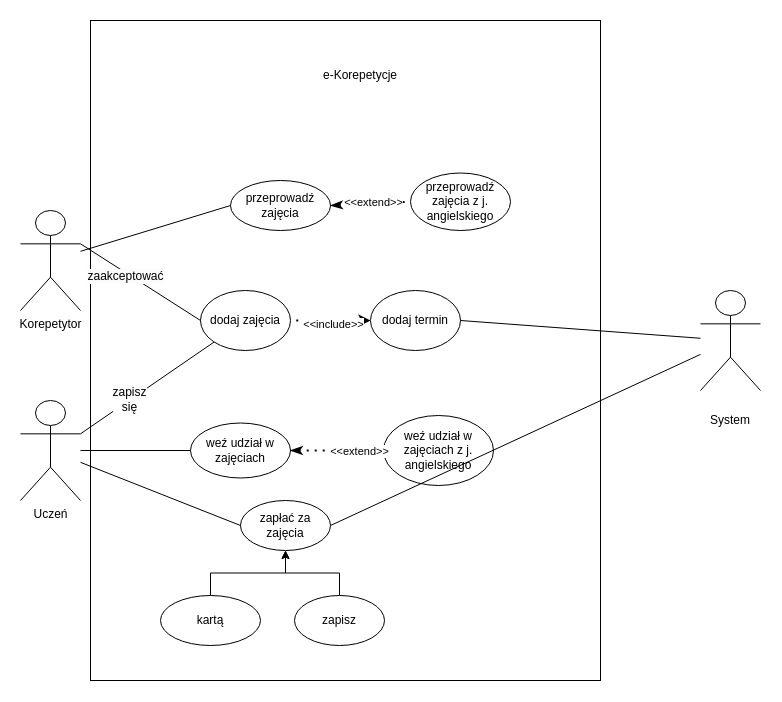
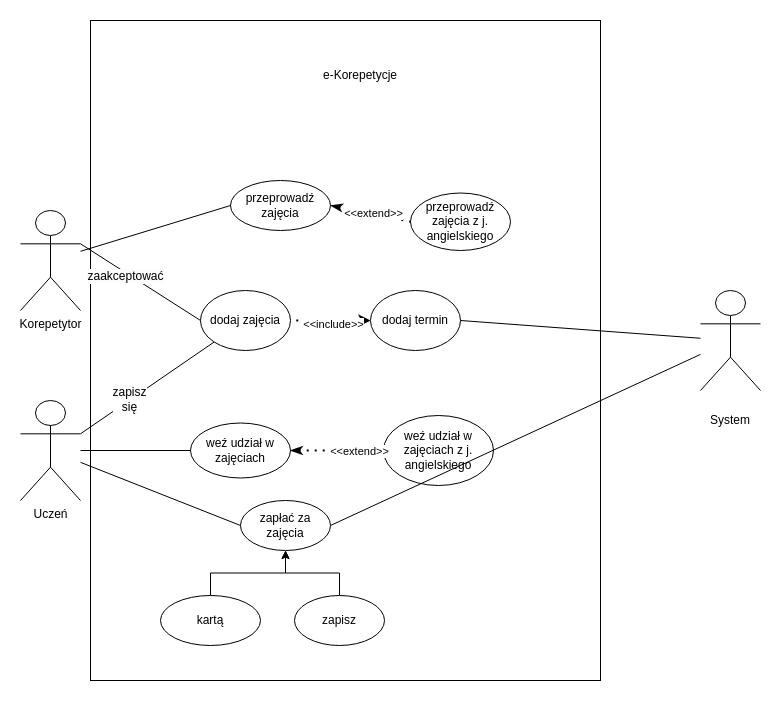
node "przeprowadź zajęcia z j. angielskiego": moved (461, 202) -> (461, 222)
